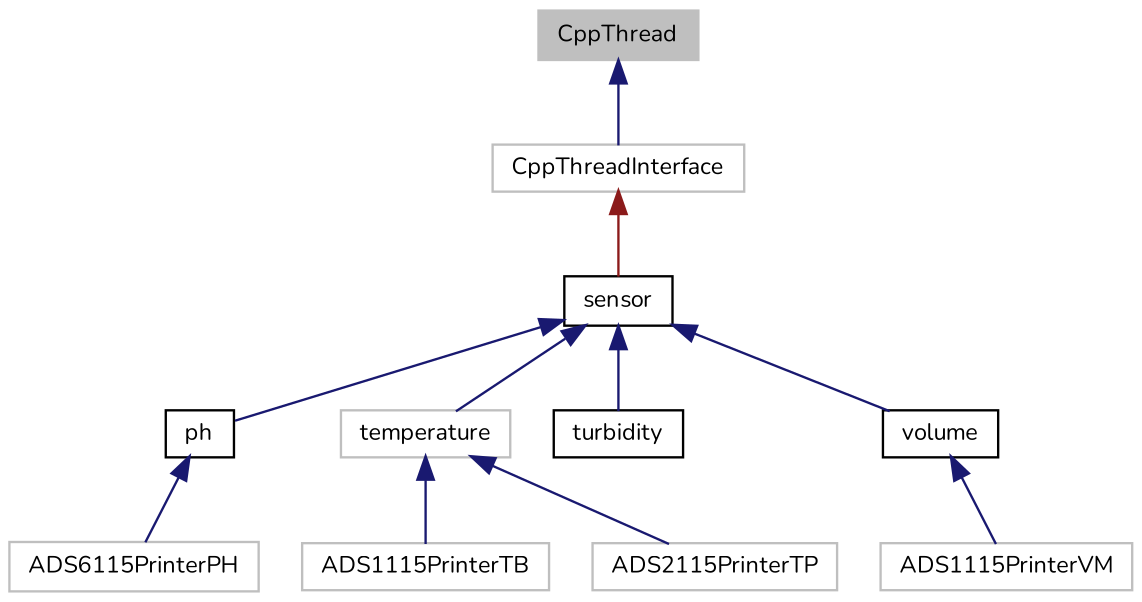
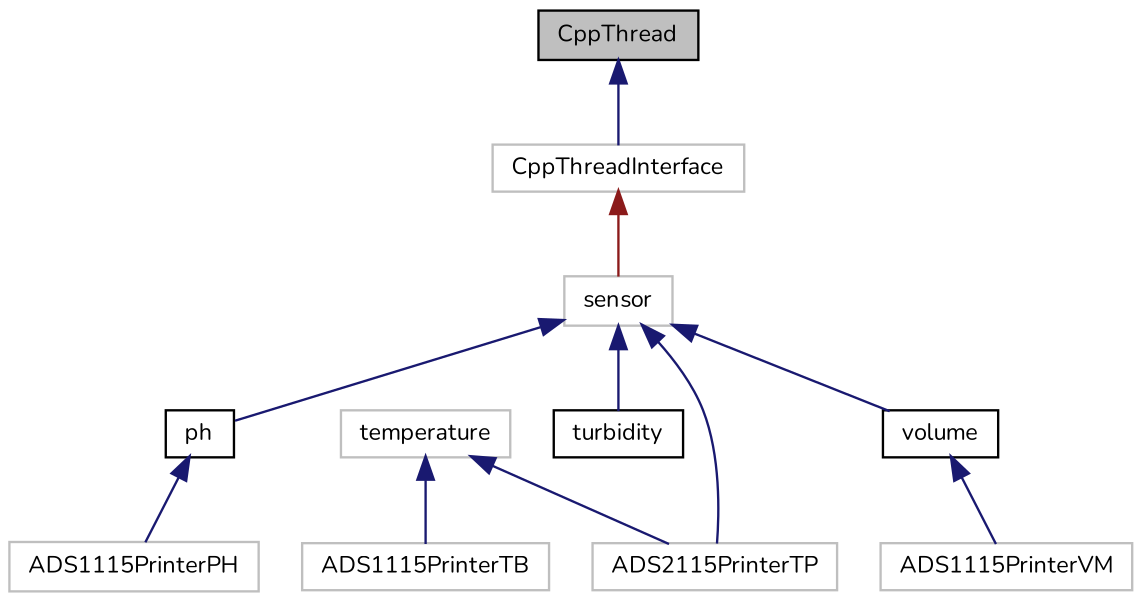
node "CppThread": color grey75 -> black
node "sensor": color black -> grey75
edge "temperature" -> "sensor": now "ADS2115PrinterTP" -> "sensor"
node "ADS6115PrinterPH": label "ADS6115PrinterPH" -> "ADS1115PrinterPH"
